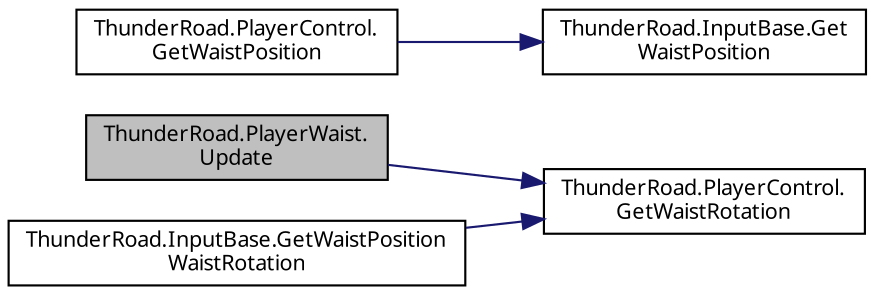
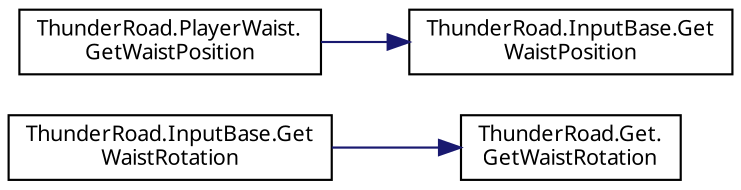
node "ThunderRoad.PlayerControl. GetWaistPosition": label "ThunderRoad.PlayerControl. GetWaistPosition" -> "ThunderRoad.PlayerWaist. GetWaistPosition"
node "ThunderRoad.PlayerWaist. Update": removed
node "ThunderRoad.PlayerControl. GetWaistRotation": label "ThunderRoad.PlayerControl. GetWaistRotation" -> "ThunderRoad.Get. GetWaistRotation"
node "ThunderRoad.InputBase.GetWaistPosition WaistRotation": label "ThunderRoad.InputBase.GetWaistPosition WaistRotation" -> "ThunderRoad.InputBase.Get WaistRotation"
